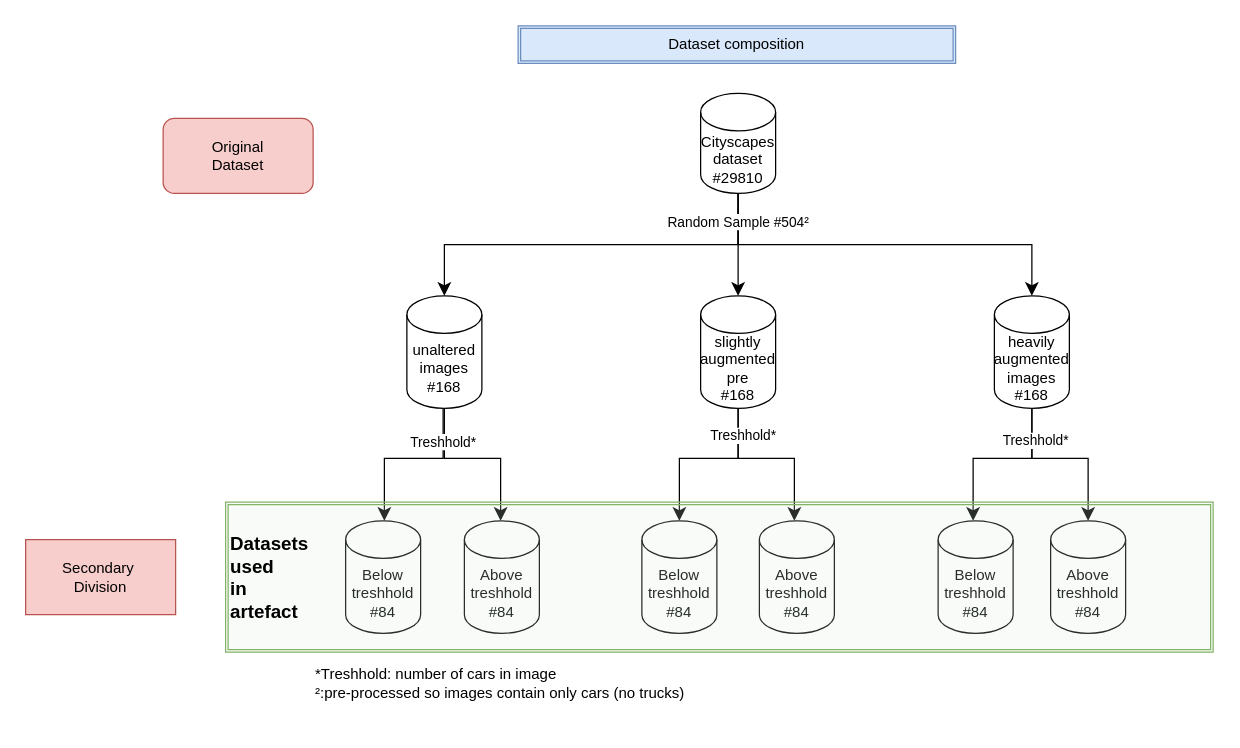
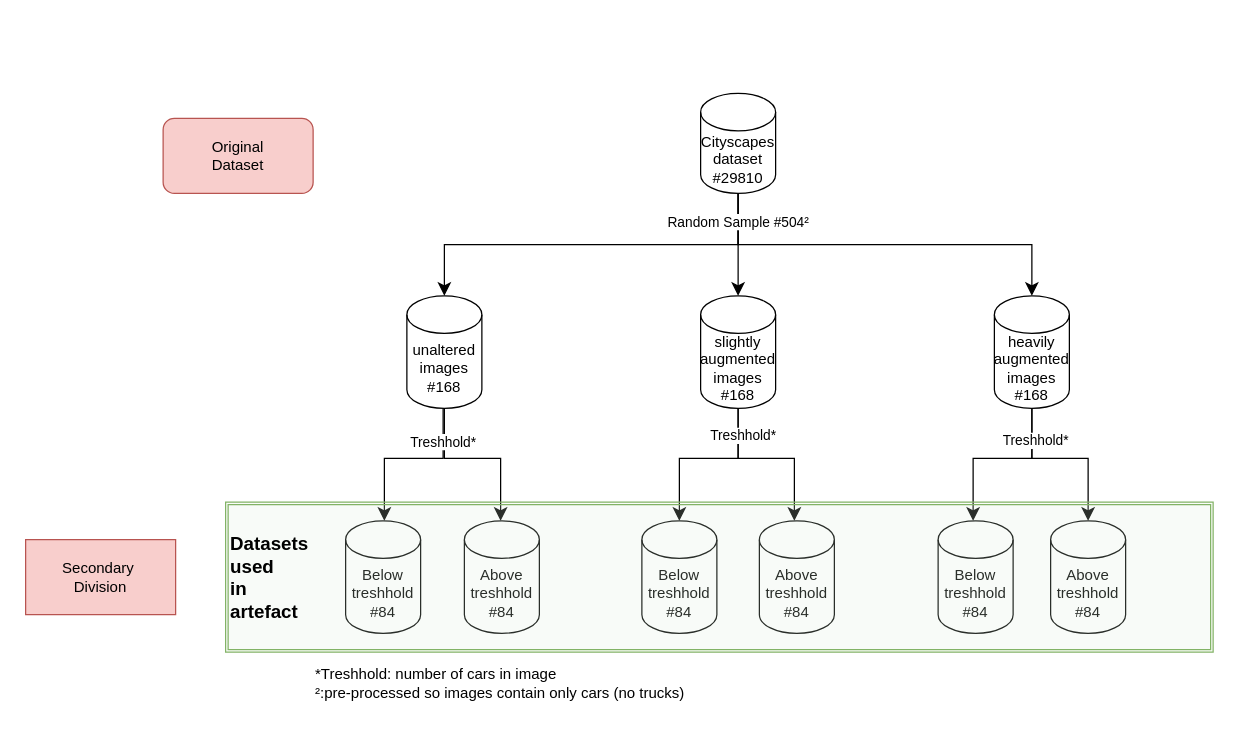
node "Dataset composition": removed
node "slightly augmented pre #168": label "slightly augmented pre #168" -> "slightly augmented images #168"
